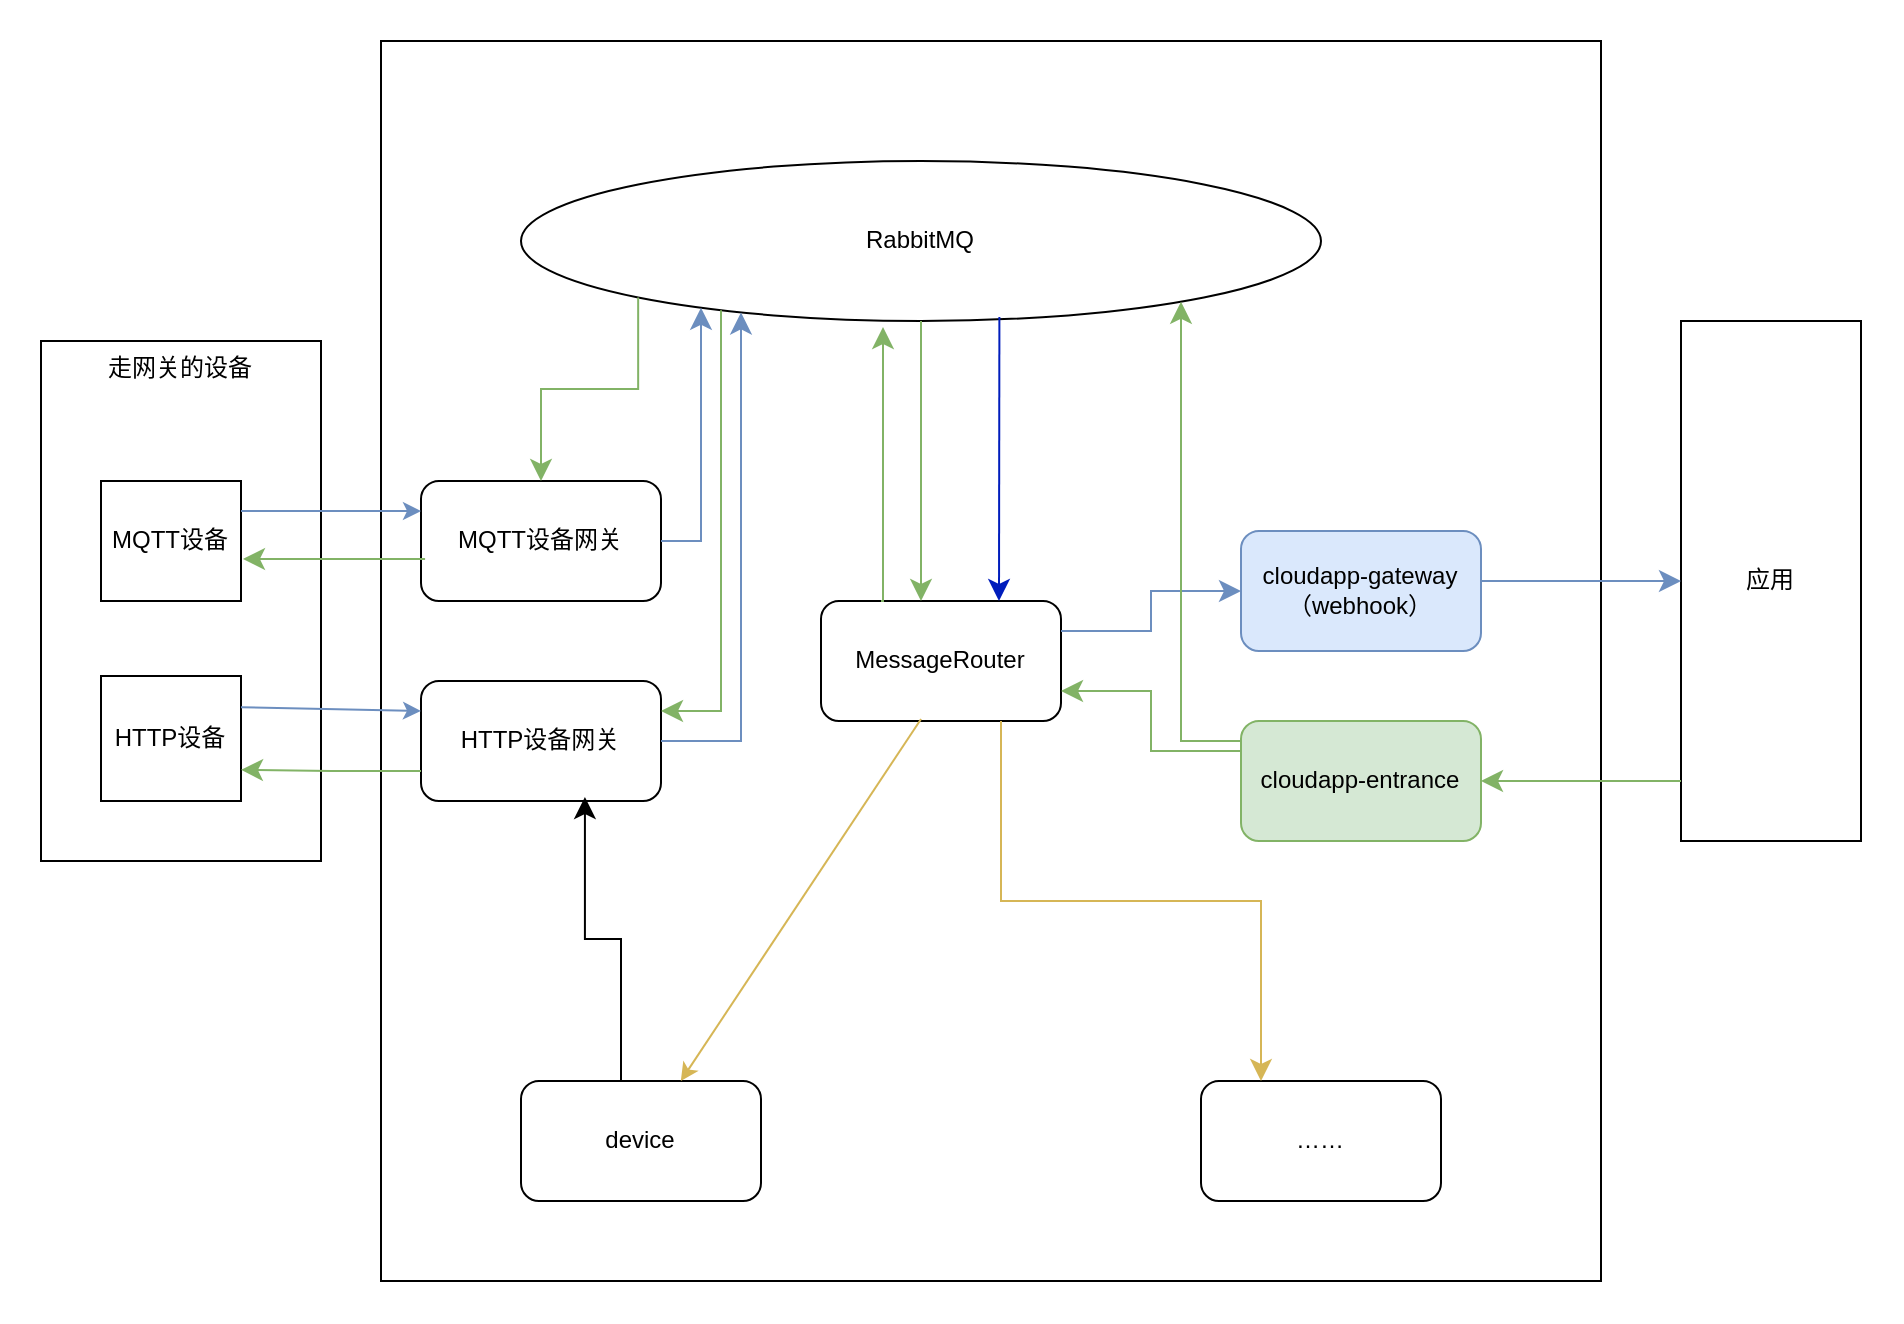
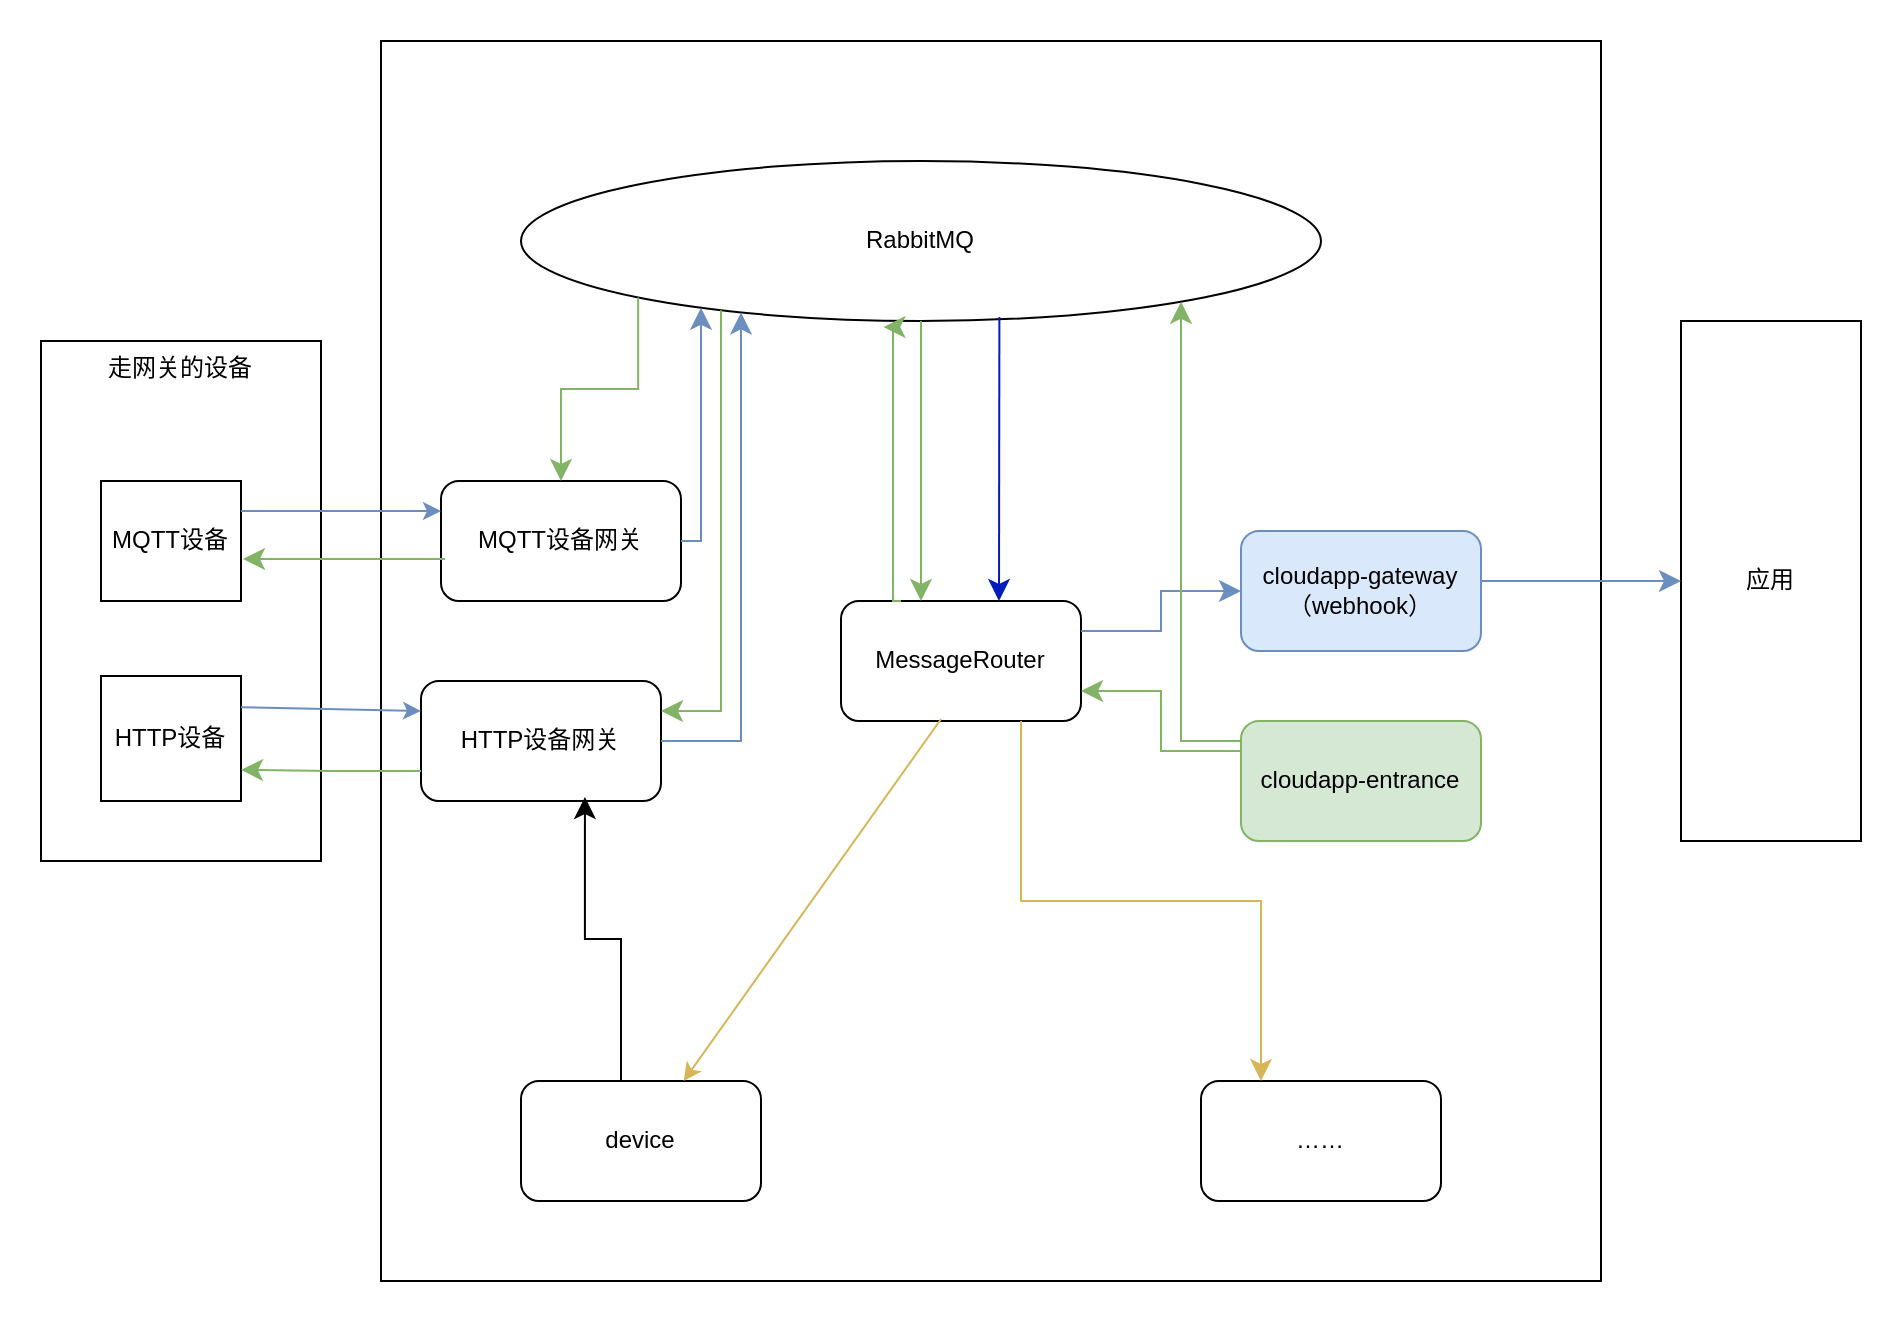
node "MQTT设备网关": moved (541, 541) -> (561, 541)
node "MessageRouter": moved (941, 661) -> (961, 661)
edge "应用" -> "cloudapp-entrance": removed
